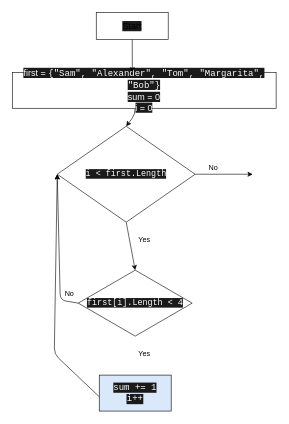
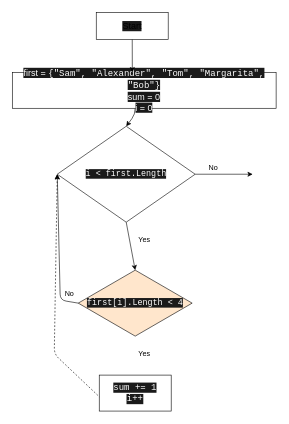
node "first[i].Length < 4": fillcolor #ffffff -> #ffe6cc
edge "sum += 1 i++" -> "i < first.Length": style solid -> dashed
node "sum += 1 i++": fillcolor #dae8fc -> #ffffff
